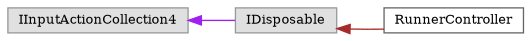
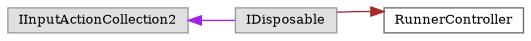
node "IInputActionCollection4": label "IInputActionCollection4" -> "IInputActionCollection2"
edge "RunnerController" -> "IDisposable": reversed
